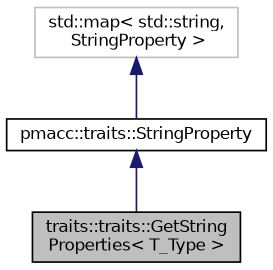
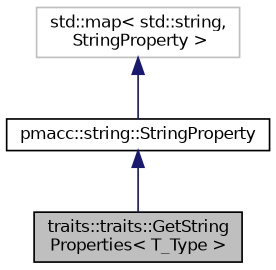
node "pmacc::traits::StringProperty": label "pmacc::traits::StringProperty" -> "pmacc::string::StringProperty"
